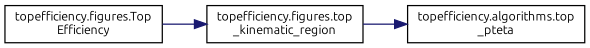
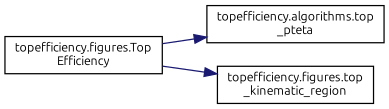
edge "topefficiency.figures.top _kinematic_region" -> "topefficiency.algorithms.top _pteta": now "topefficiency.figures.Top Efficiency" -> "topefficiency.algorithms.top _pteta"
